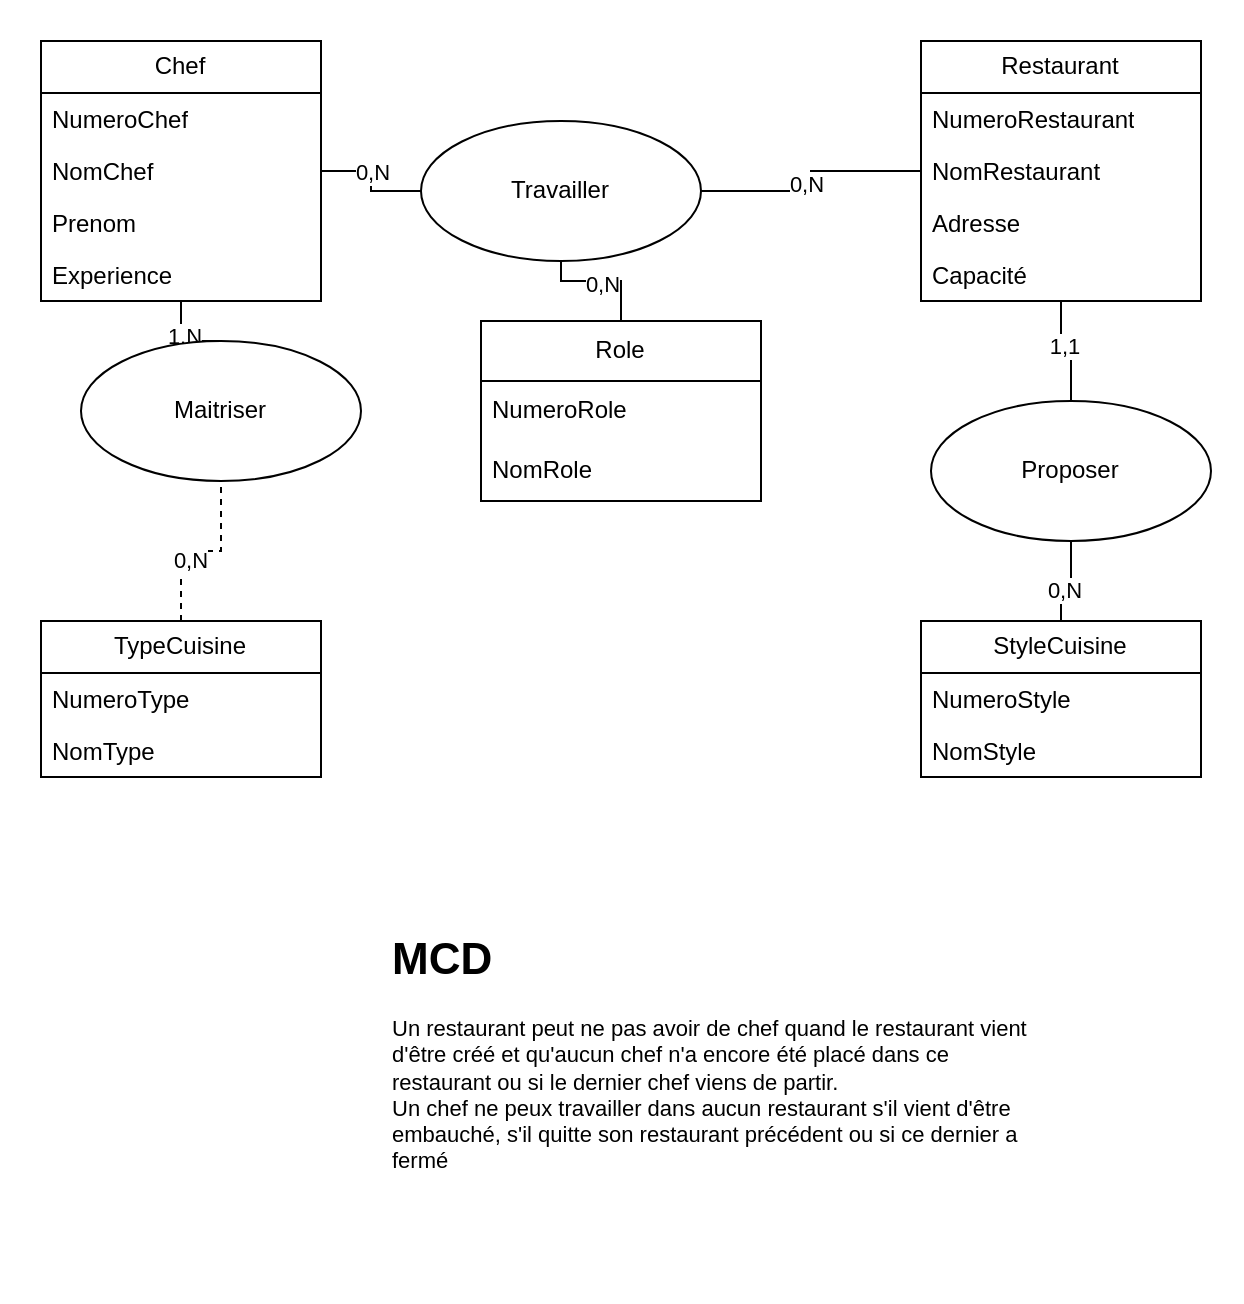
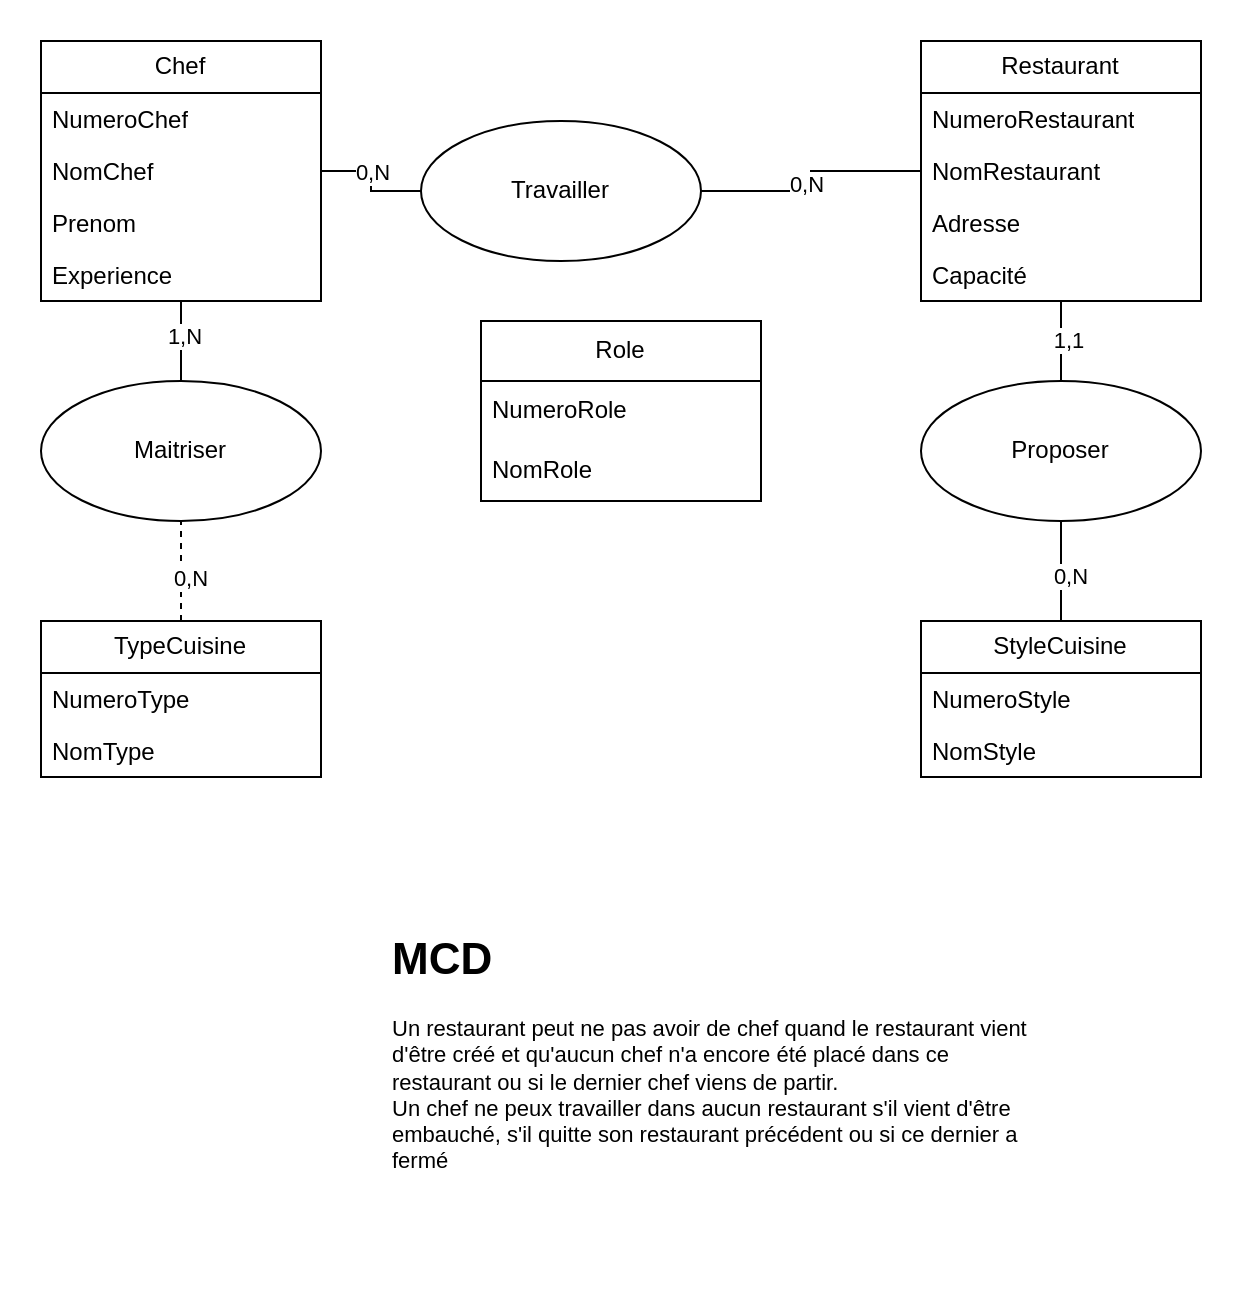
edge "Travailler" -- "Role": removed, label "0,N"
node "Maitriser": moved (221, 411) -> (181, 451)
node "Proposer": moved (1071, 471) -> (1061, 451)
